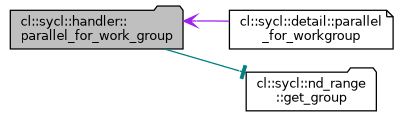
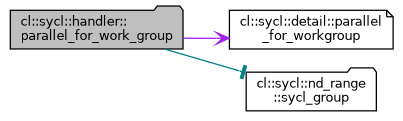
edge "cl::sycl::detail::parallel _for_workgroup" -> "cl::sycl::handler:: parallel_for_work_group": reversed
node "cl::sycl::nd_range ::get_group": label "cl::sycl::nd_range ::get_group" -> "cl::sycl::nd_range ::sycl_group"
